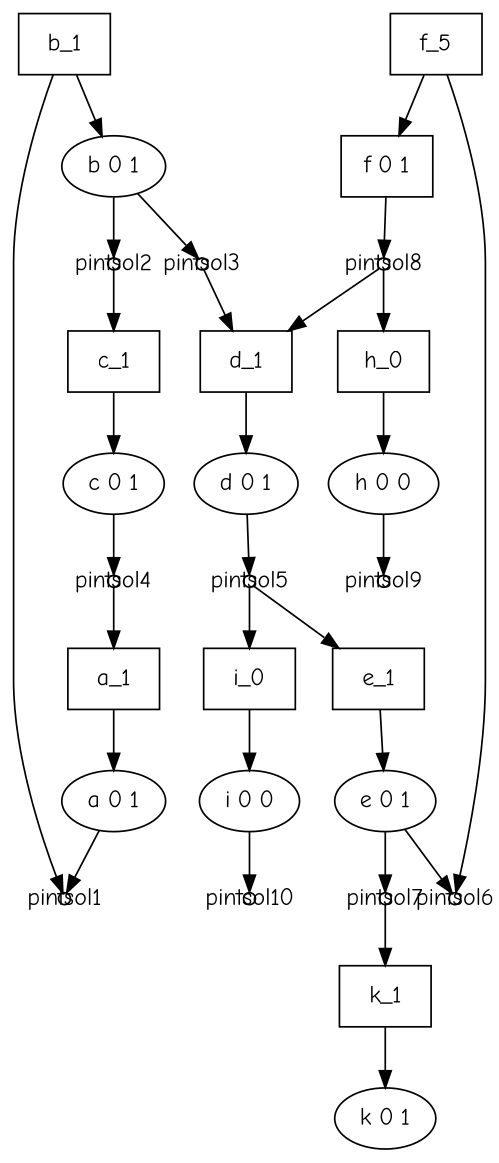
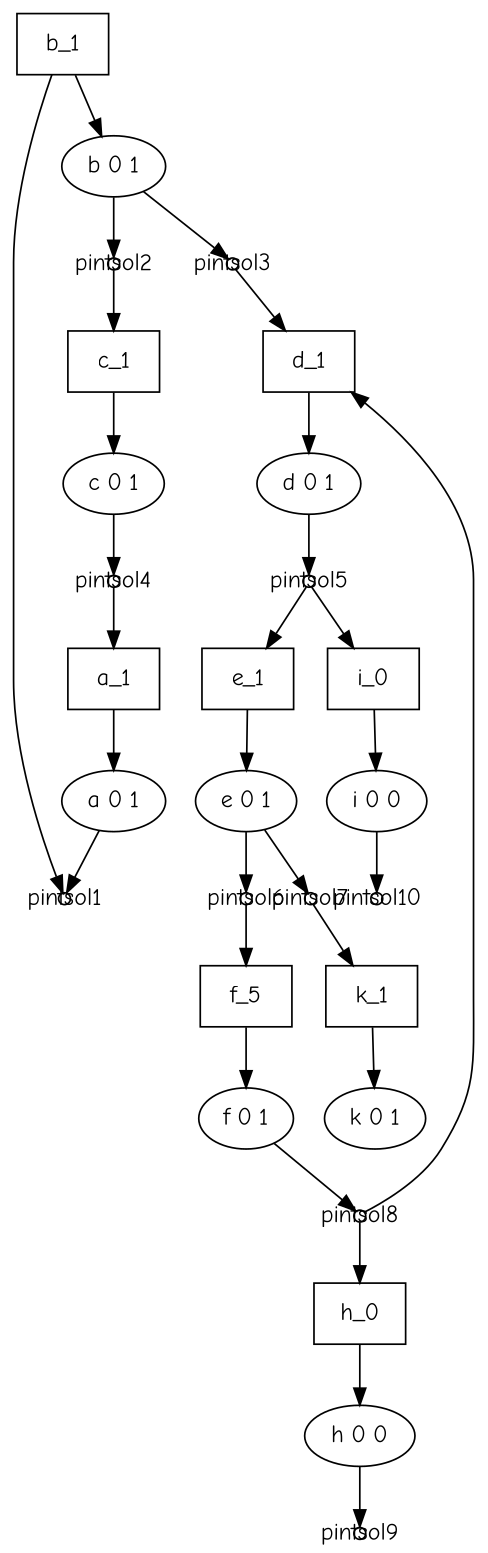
node "f 0 1": shape box -> ellipse
edge "f_5" -> "pintsol6": reversed
